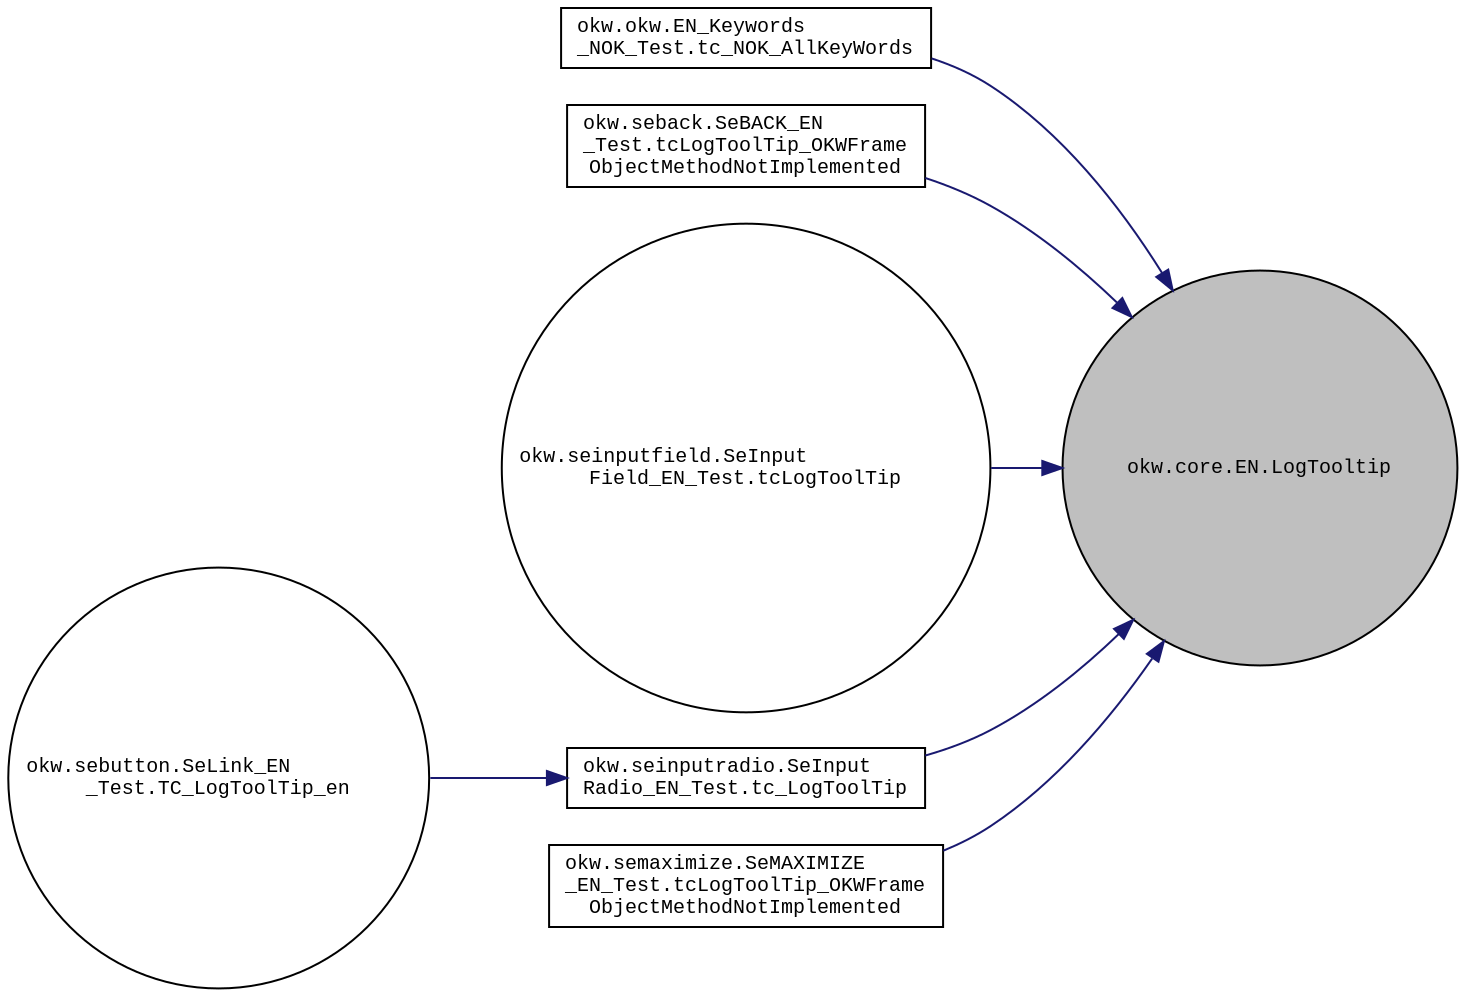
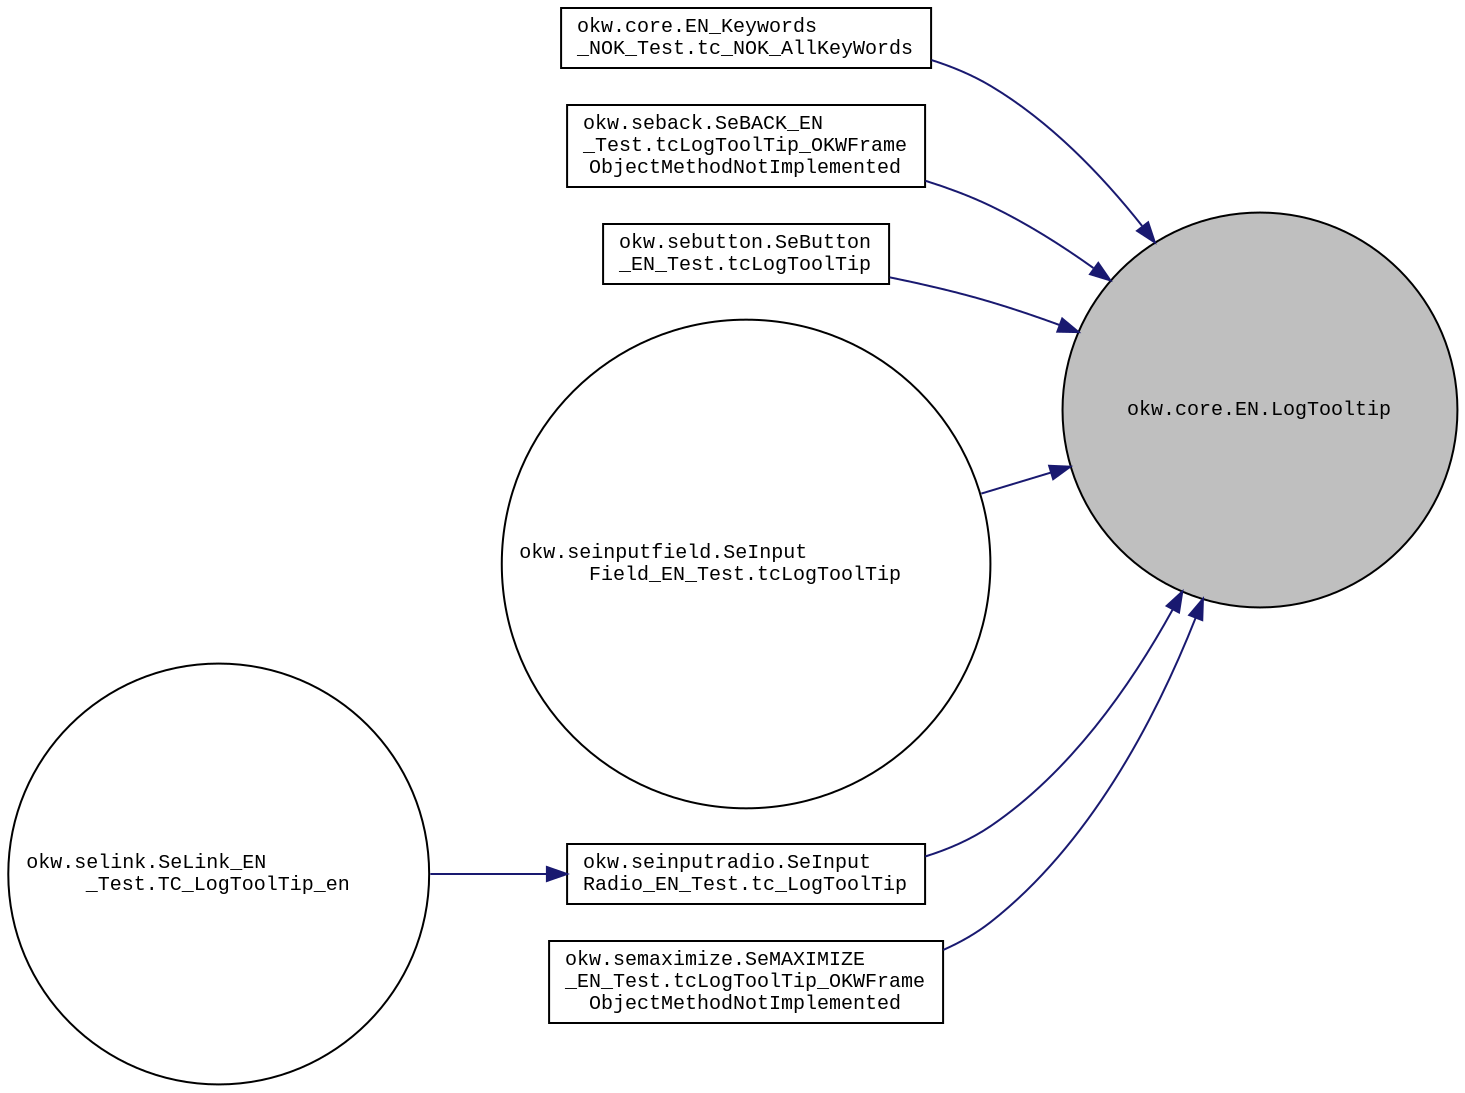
node "okw.okw.EN_Keywords _NOK_Test.tc_NOK_AllKeyWords": label "okw.okw.EN_Keywords _NOK_Test.tc_NOK_AllKeyWords" -> "okw.core.EN_Keywords _NOK_Test.tc_NOK_AllKeyWords"
node "okw.sebutton.SeButton _EN_Test.tcLogToolTip": added
node "okw.sebutton.SeLink_EN _Test.TC_LogToolTip_en": label "okw.sebutton.SeLink_EN _Test.TC_LogToolTip_en" -> "okw.selink.SeLink_EN _Test.TC_LogToolTip_en"
